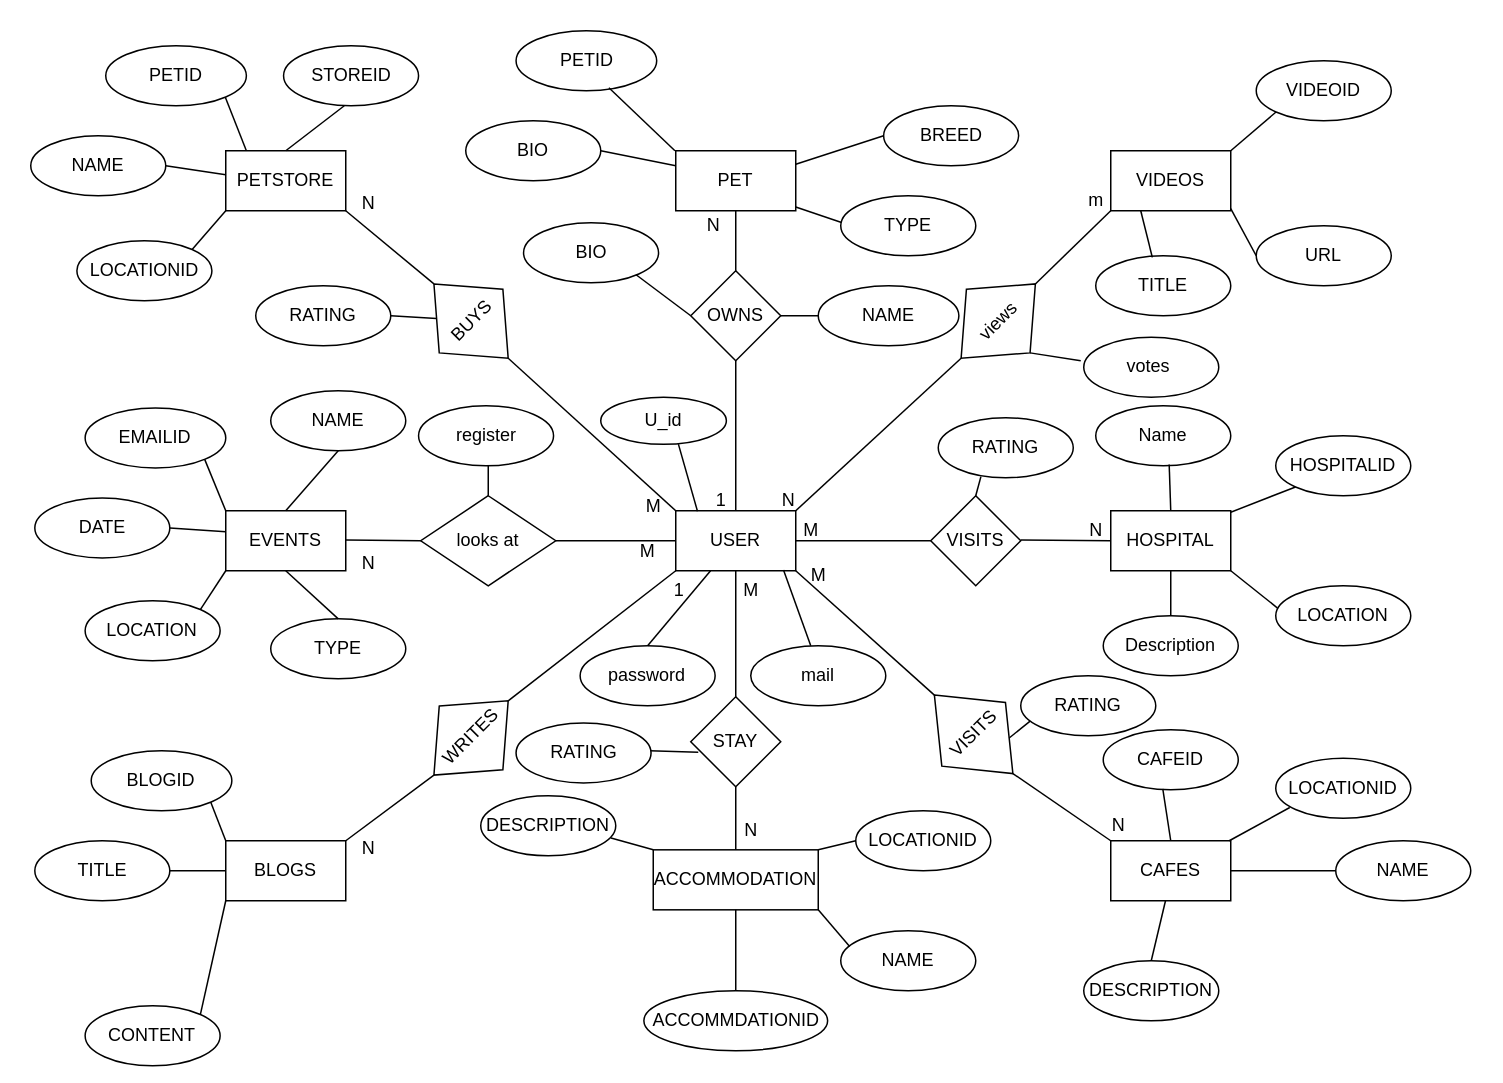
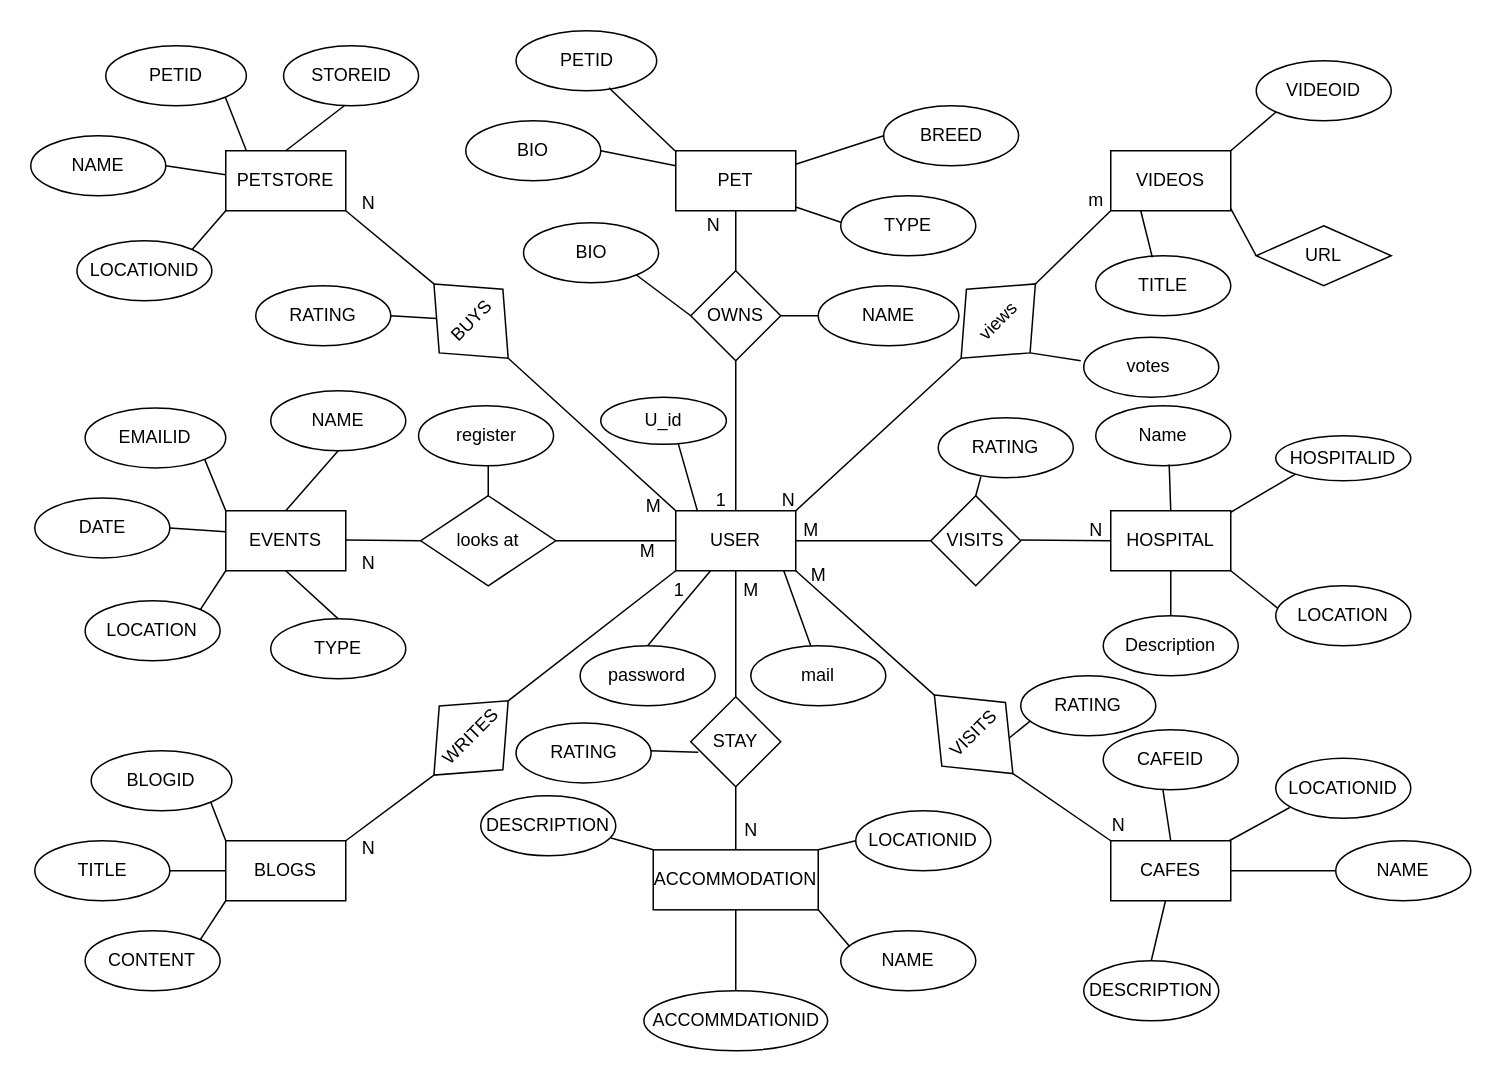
node "URL": shape ellipse -> diamond
node "HOSPITALID": size 135x60 -> 135x45
node "CONTENT": moved (153, 1036) -> (153, 961)
